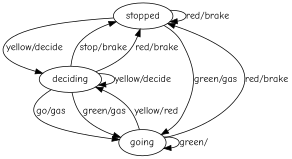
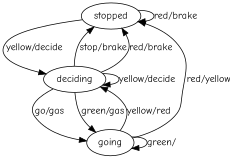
edge "stopped" -> "going": removed, label "green/gas"
edge "going" -> "stopped": label "red/brake" -> "red/yellow"
